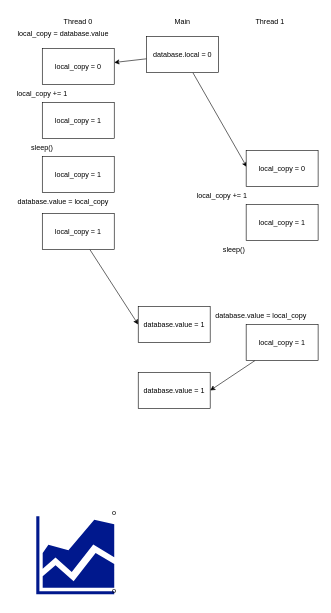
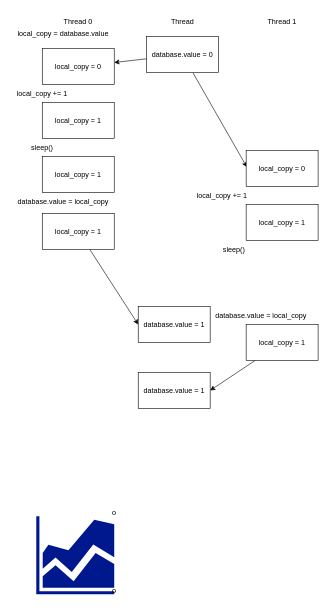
node "Main": label "Main" -> "Thread"
node "Thread 1": moved (270, 21) -> (282, 21)
node "database.local = 0": label "database.local = 0" -> "database.value = 0"
